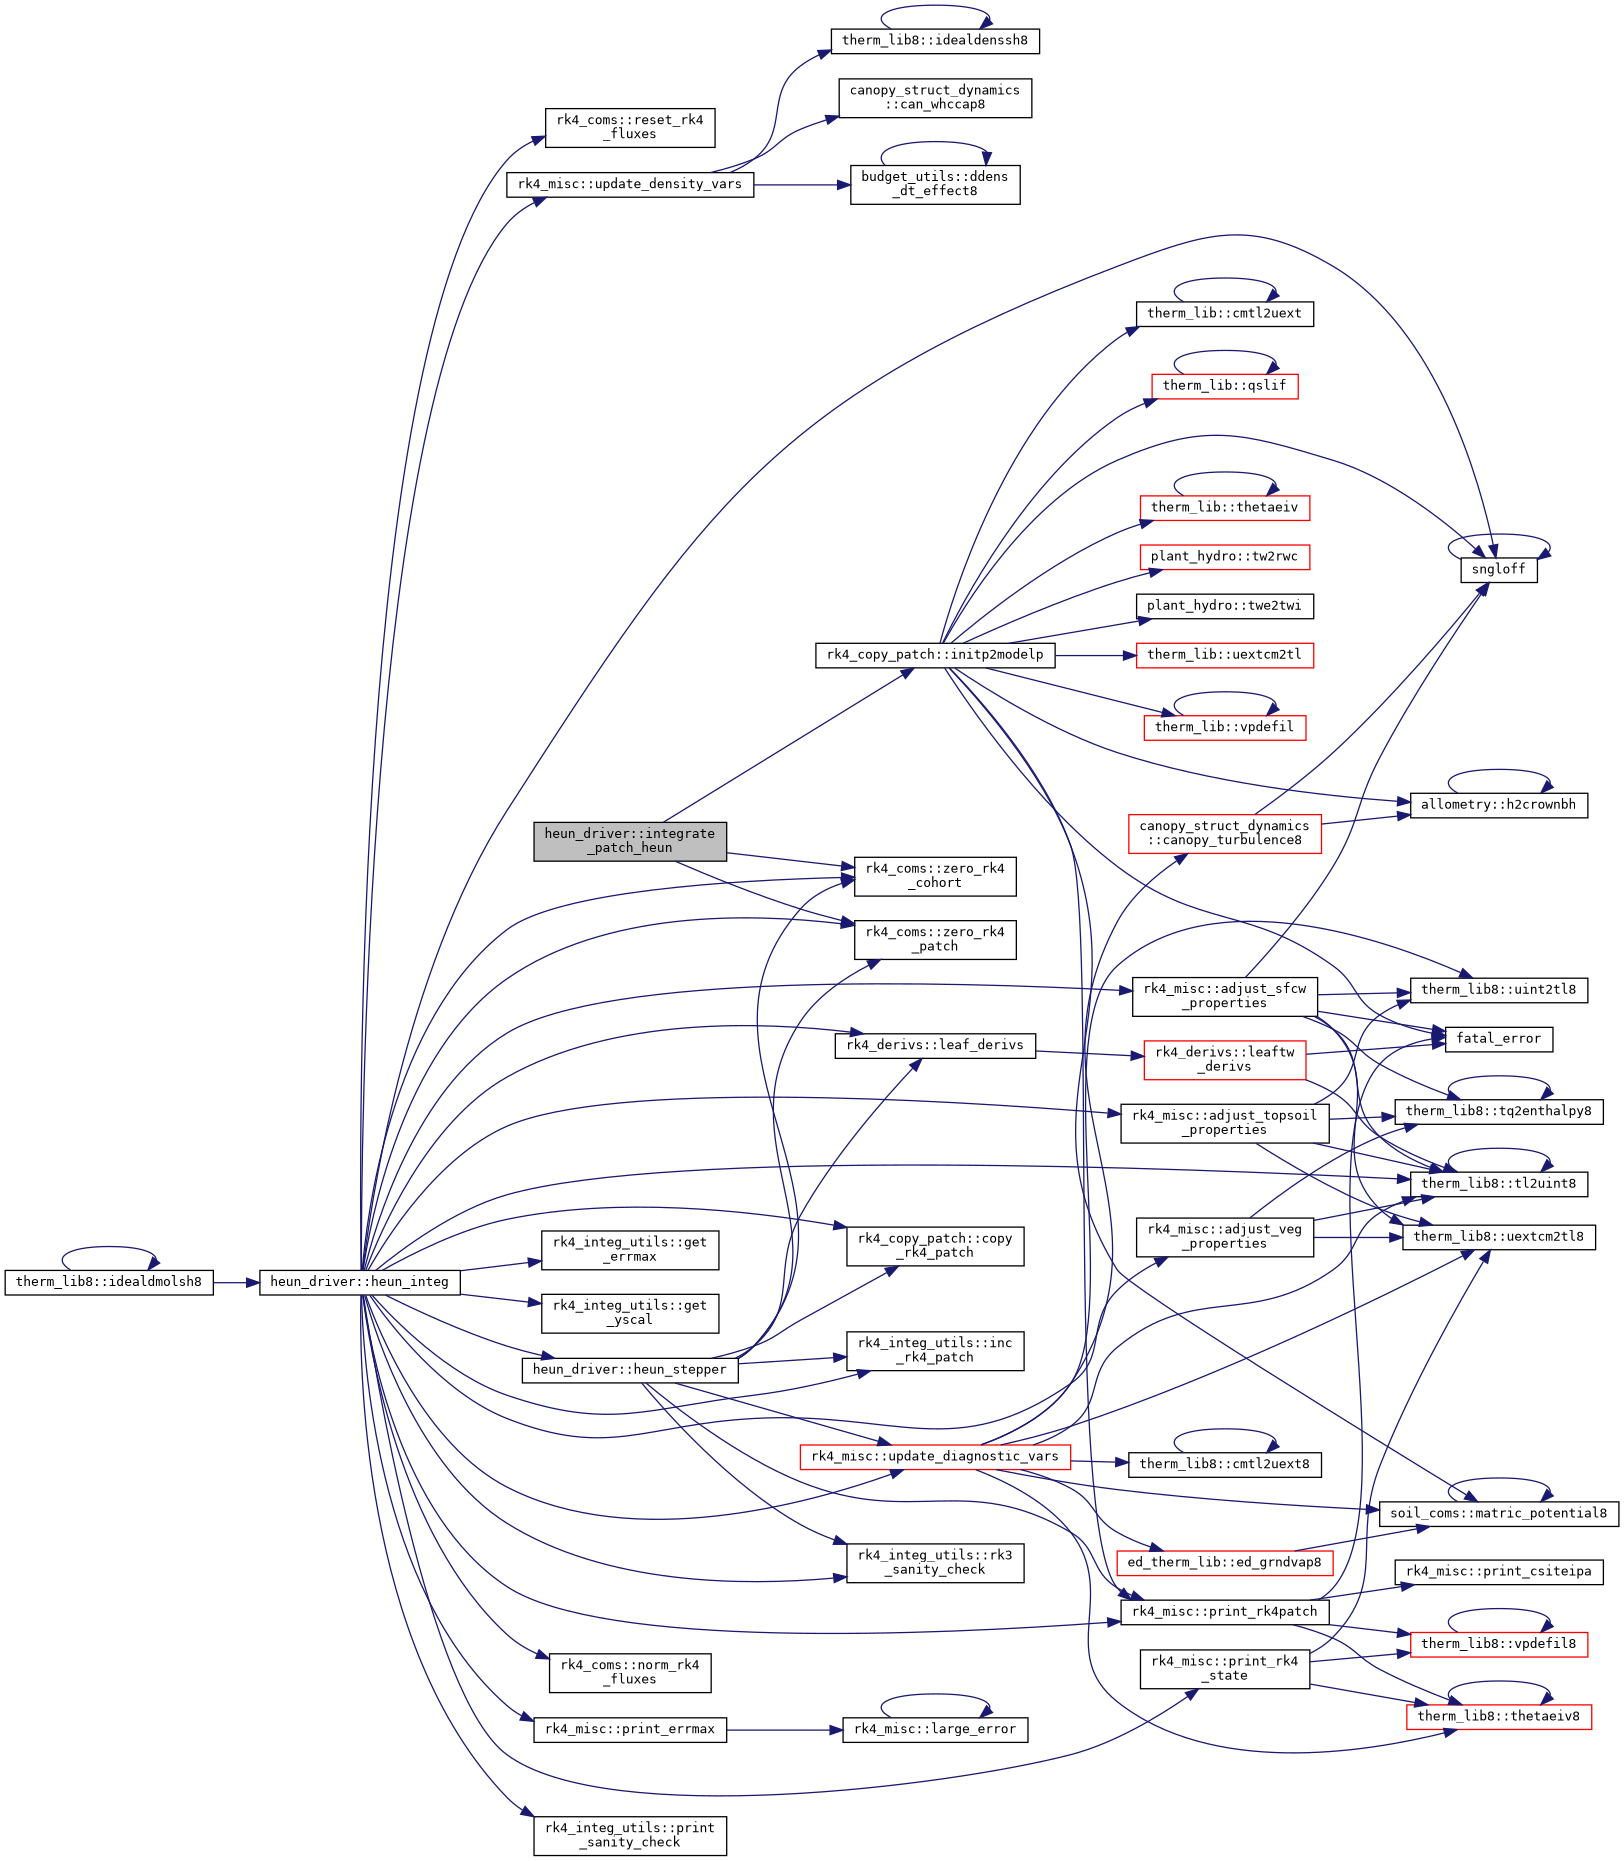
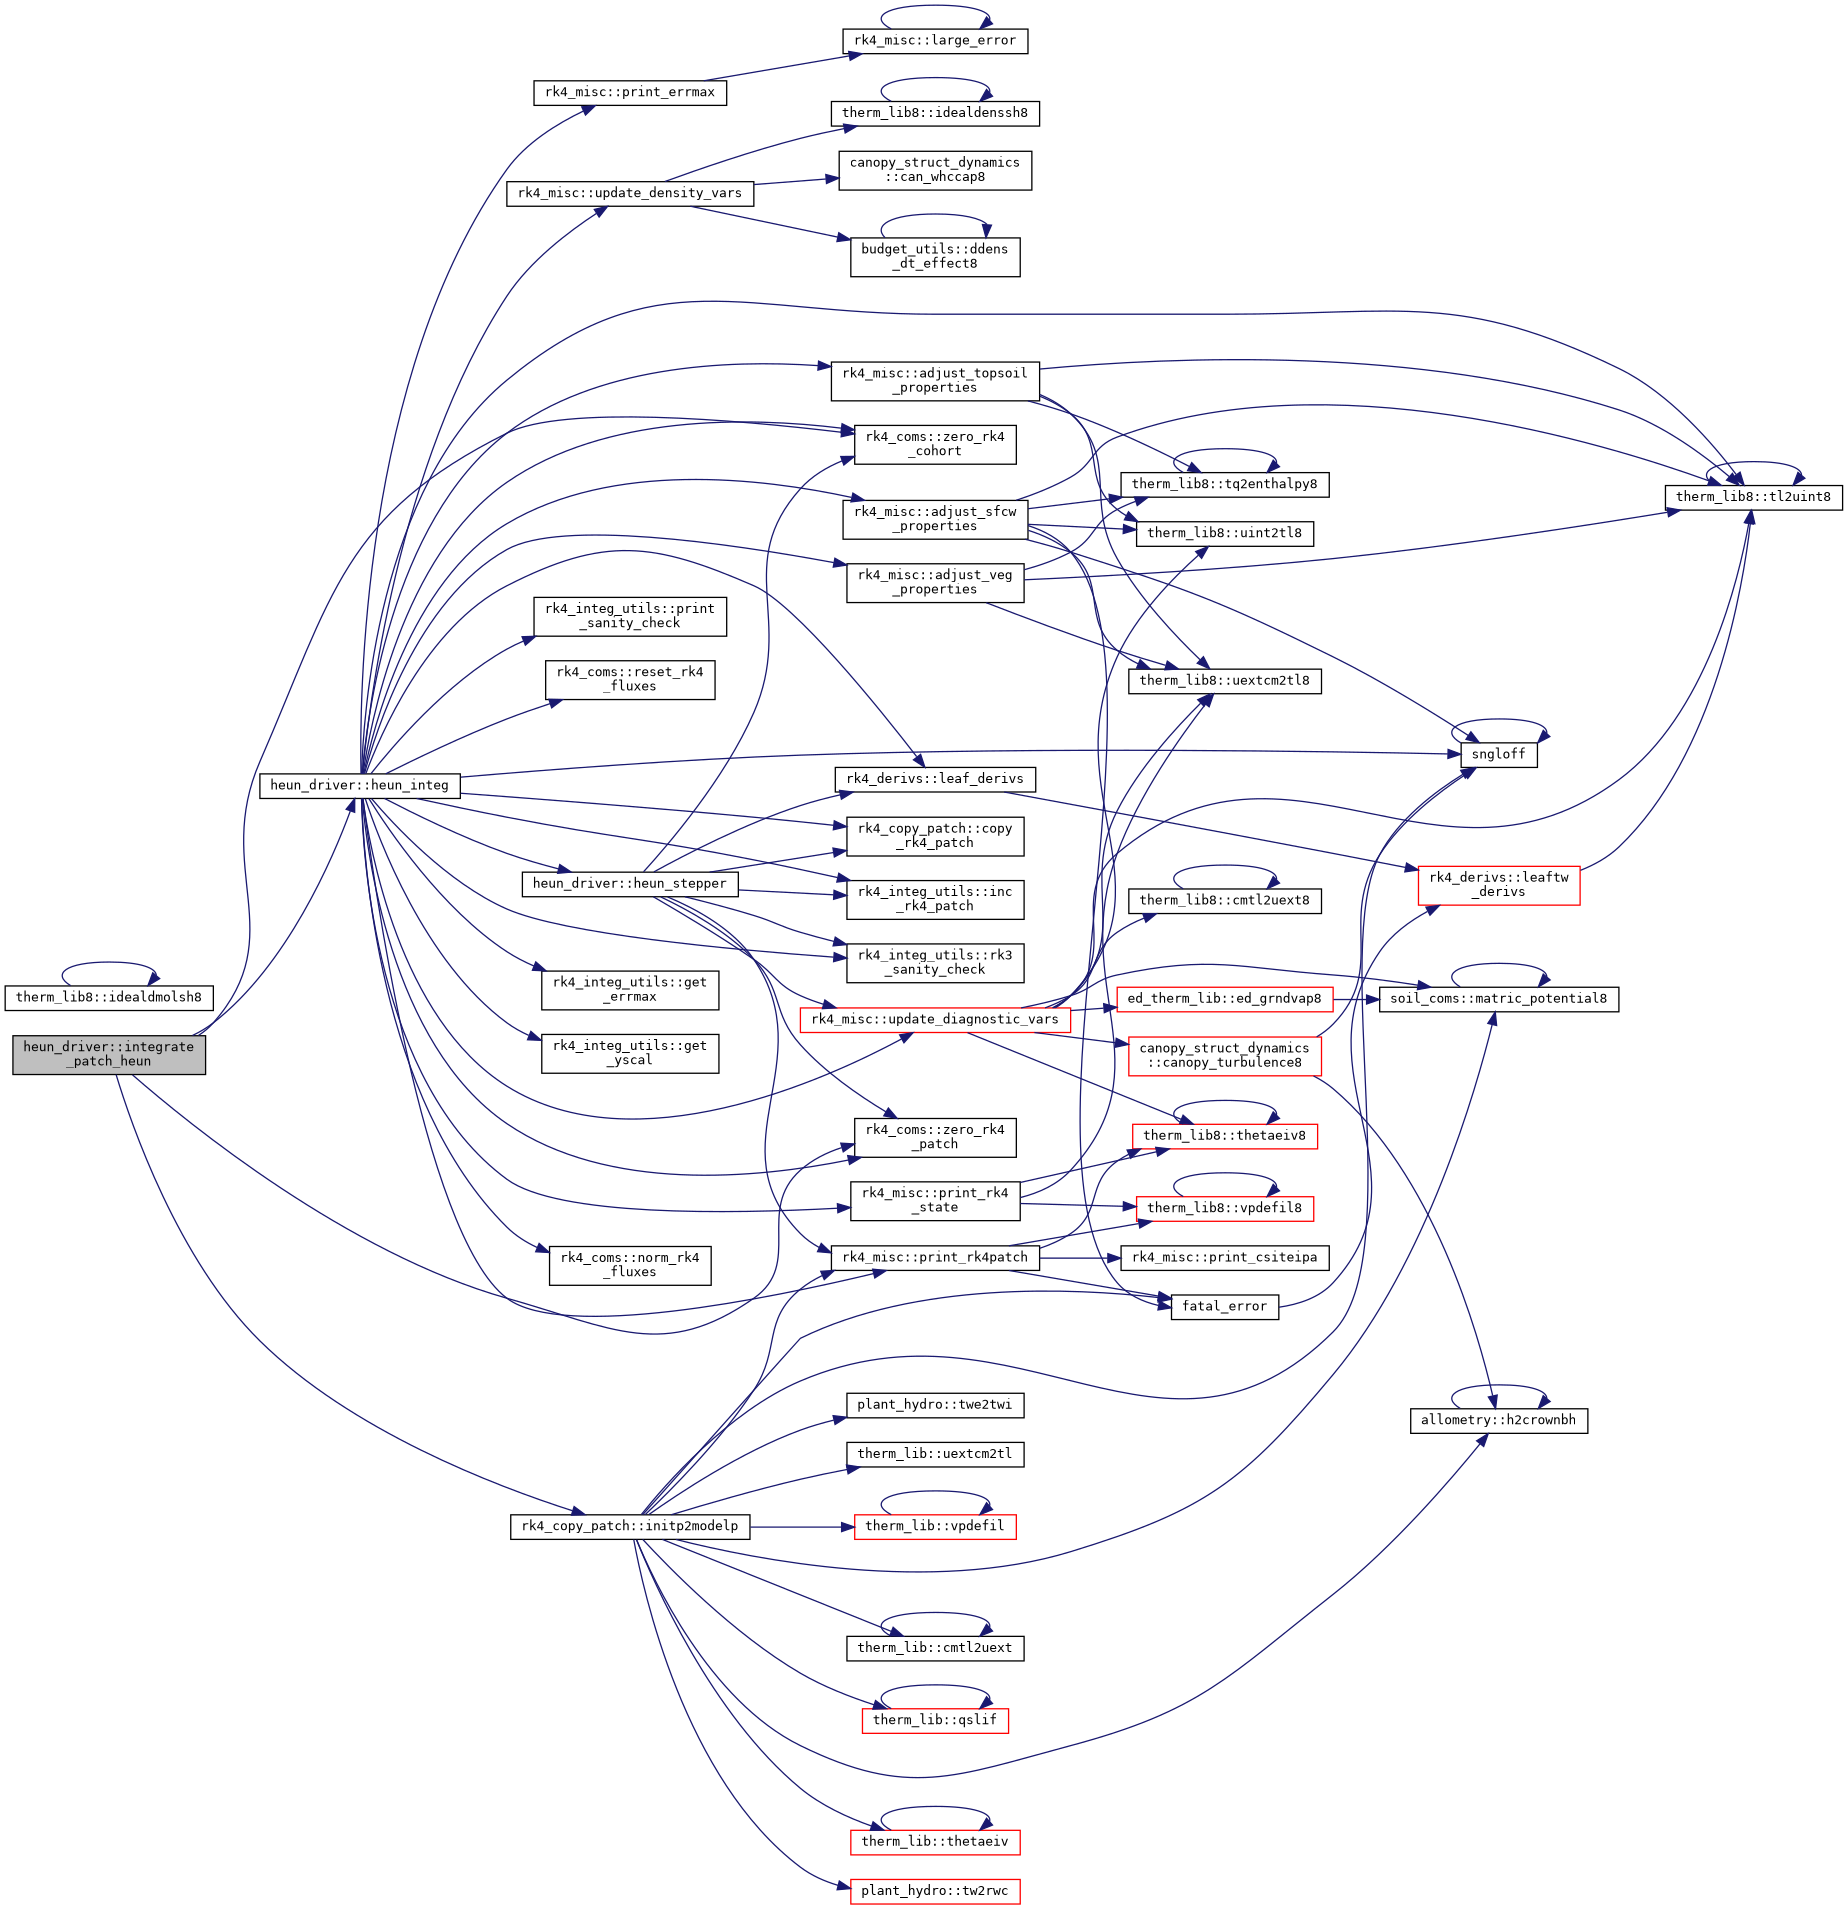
node "therm_lib::uextcm2tl": color red -> black
edge "rk4_derivs::leaftw _derivs" -> "fatal_error": reversed
edge "therm_lib8::idealdmolsh8" -> "heun_driver::heun_integ": now "heun_driver::integrate _patch_heun" -> "heun_driver::heun_integ"
